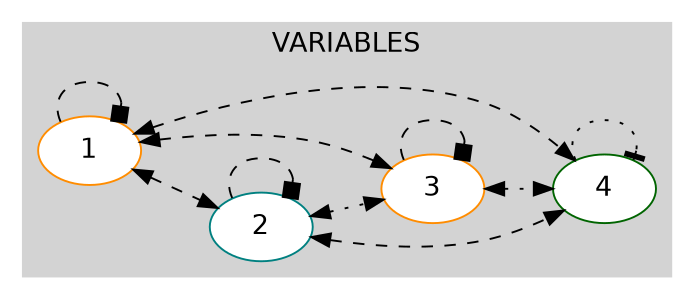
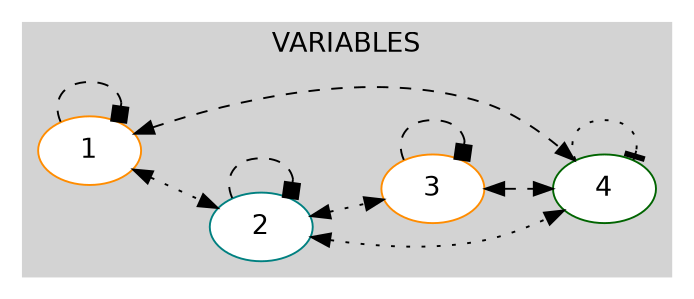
edge "1" -- "3": removed
edge "1" -- "2": style dashed -> dotted
edge "3" -- "4": style dotted -> dashed
edge "4" -- "2": style dashed -> dotted
